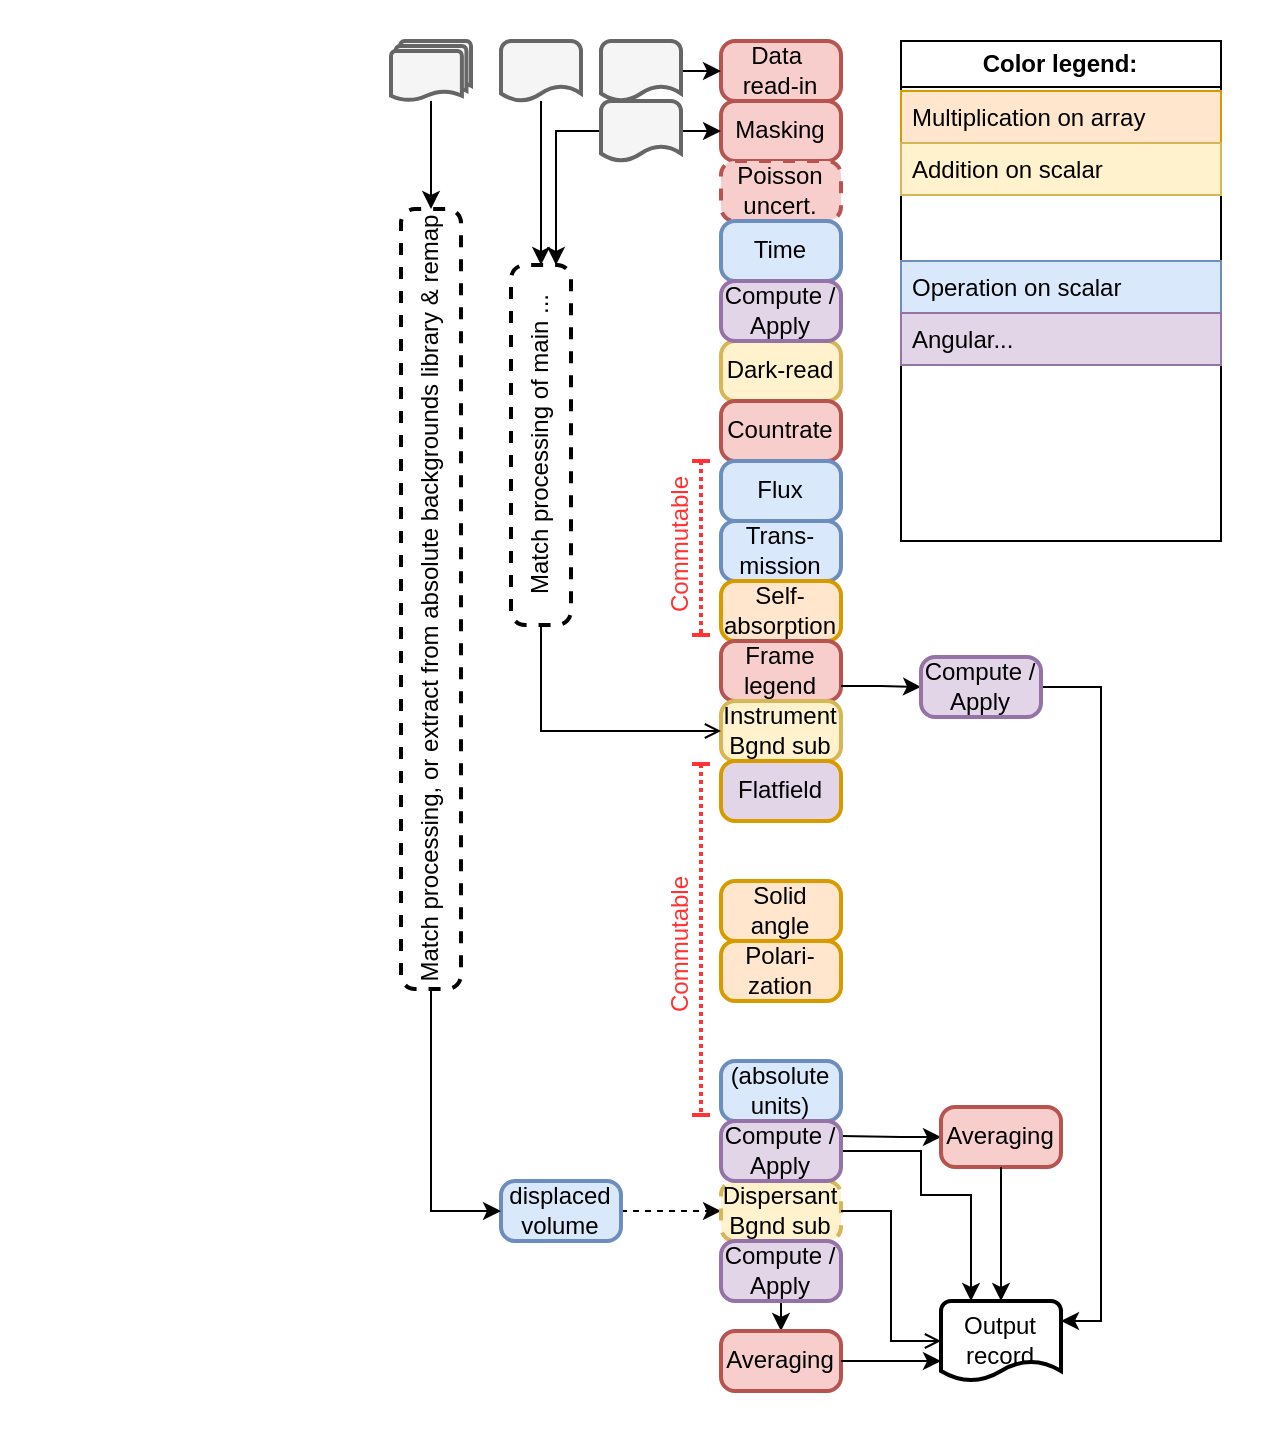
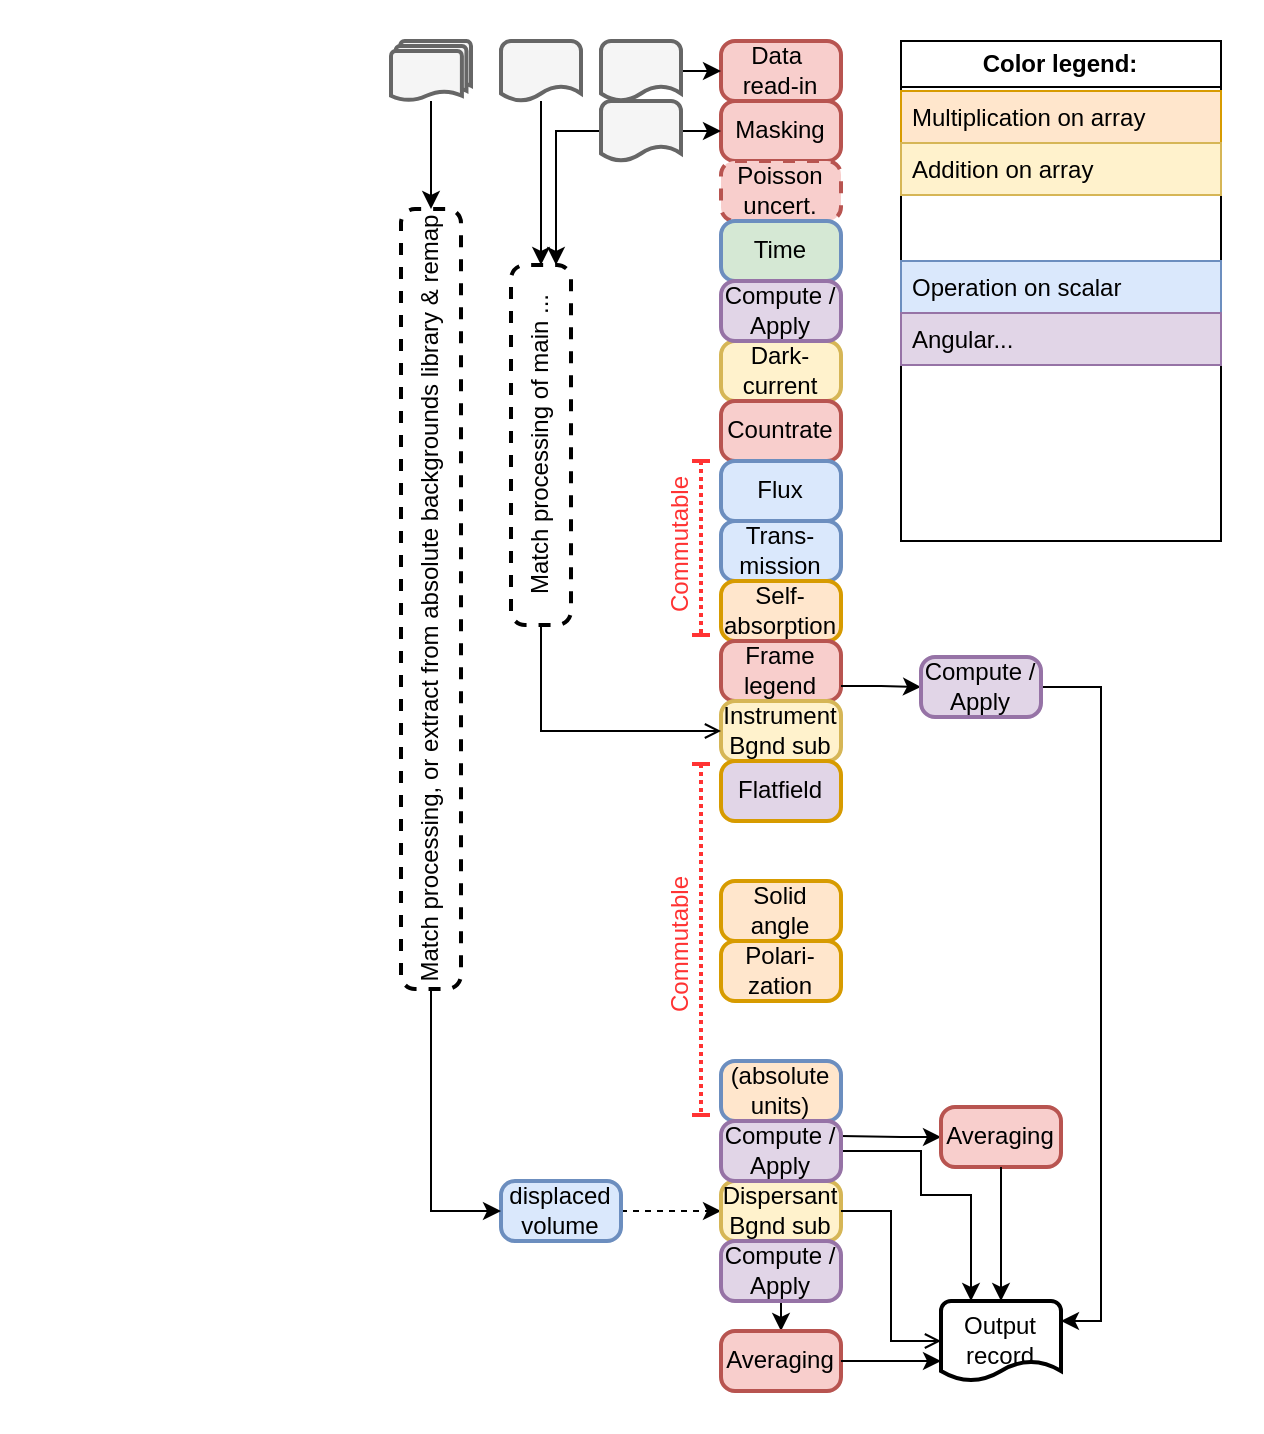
node "Addition on scalar": label "Addition on scalar" -> "Addition on array"
node "Time": fillcolor #dae8fc -> #d5e8d4
node "Dark-read": label "Dark-read" -> "Dark-current"
node "(absolute units)": fillcolor #dae8fc -> #ffe6cc
node "Dispersant Bgnd sub": style dashed -> solid
